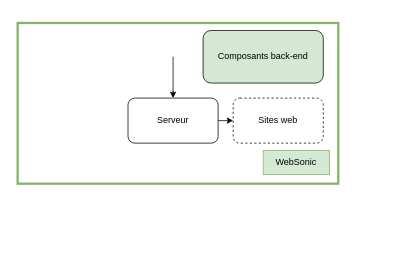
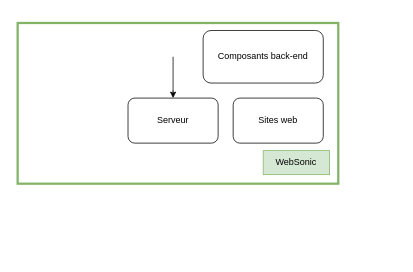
node "Composants back-end": fillcolor #d5e8d4 -> #ffffff
edge "Serveur" -> "Sites web": removed
node "Sites web": style dashed -> solid
